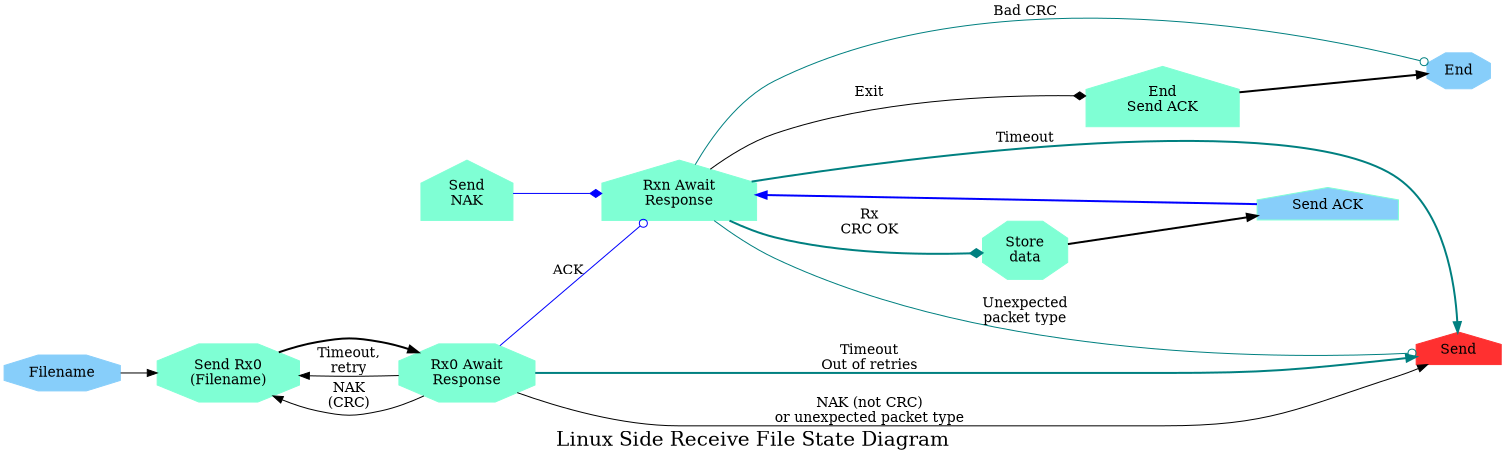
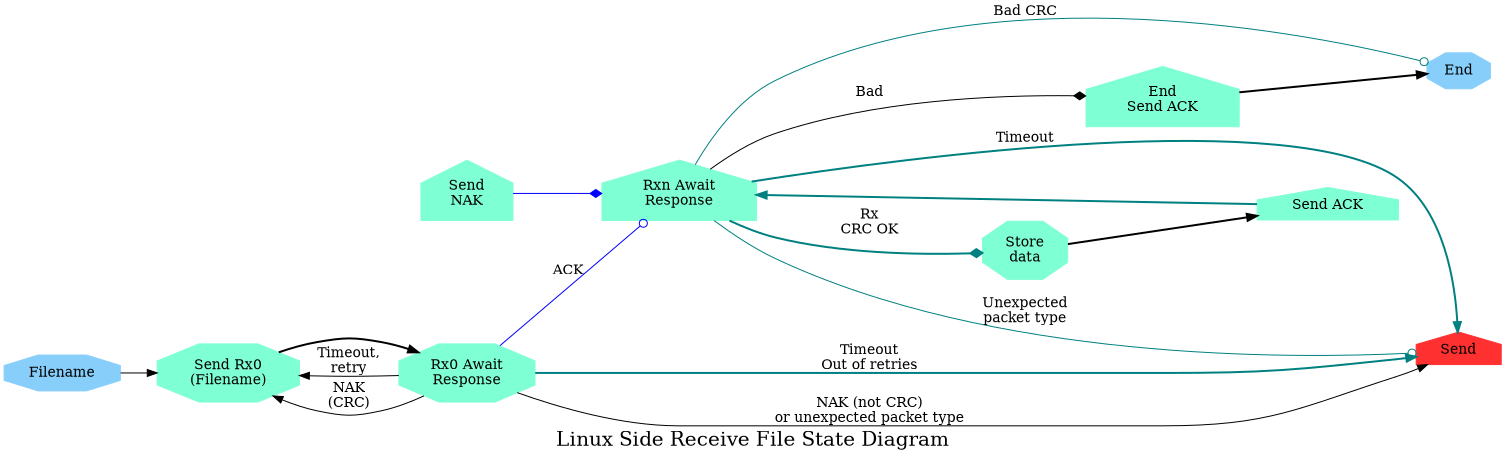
edge "Rxn Await Response" -> "End Send ACK": label "Exit" -> "Bad"
edge "Send ACK" -> "Rxn Await Response": color blue -> teal
node "Send ACK": fillcolor lightskyblue -> aquamarine
